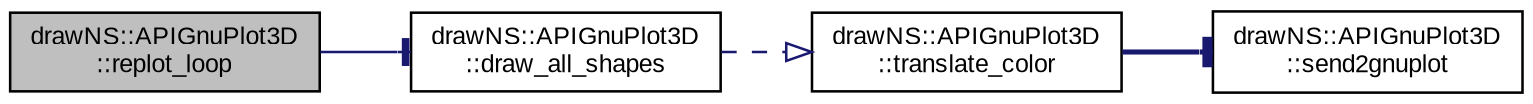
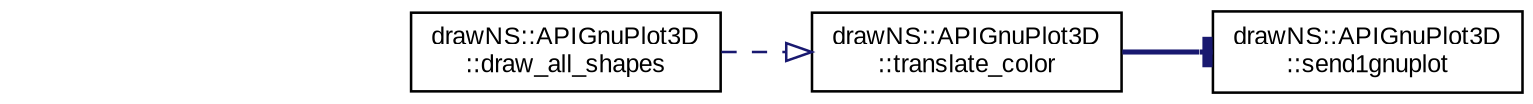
node "drawNS::APIGnuPlot3D ::replot_loop": removed
node "drawNS::APIGnuPlot3D ::send2gnuplot": label "drawNS::APIGnuPlot3D ::send2gnuplot" -> "drawNS::APIGnuPlot3D ::send1gnuplot"
